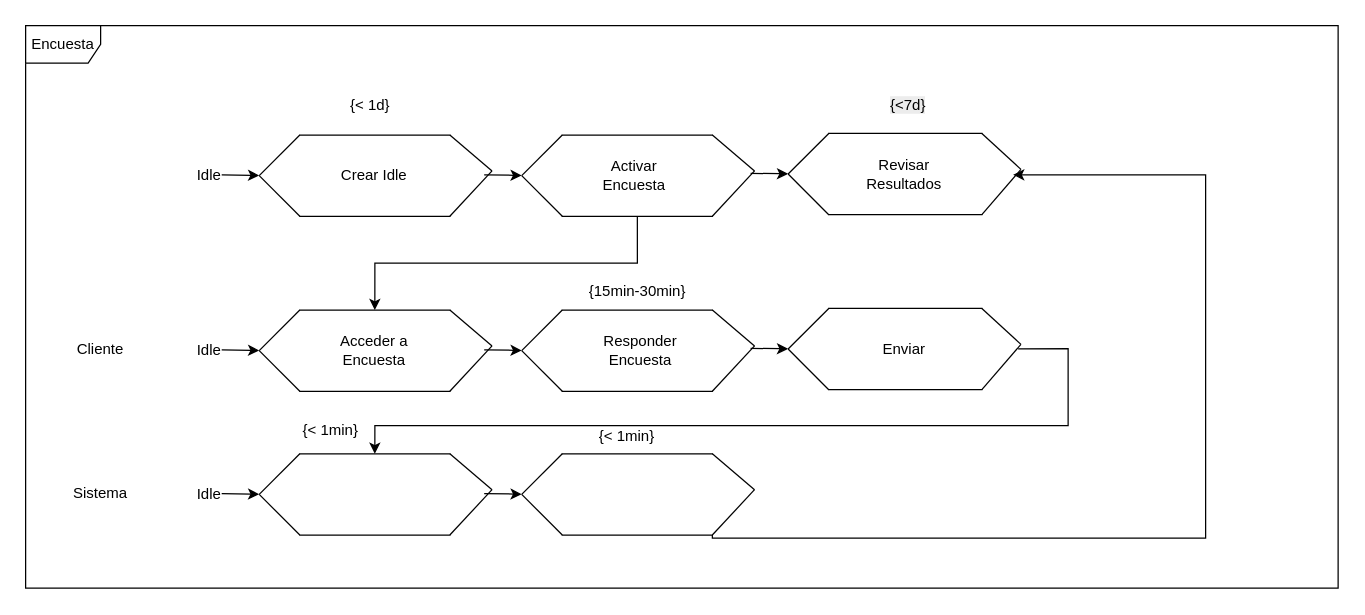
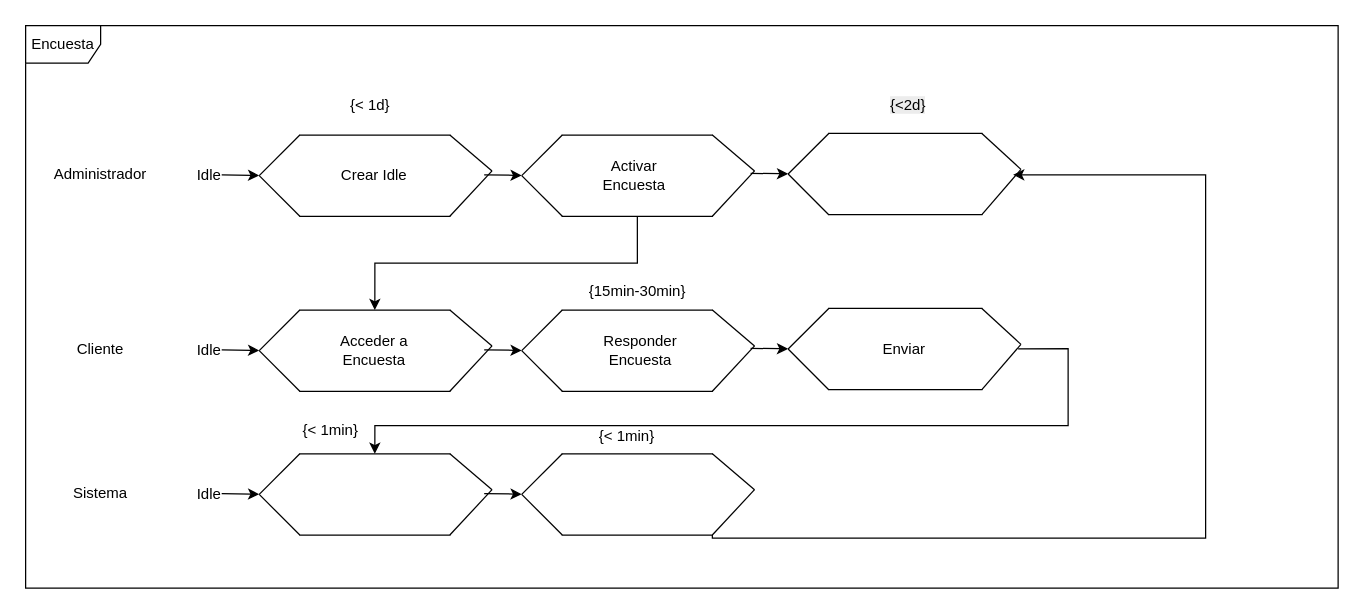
node "{<7d}": label "{<7d}" -> "{<2d}"
node "Administrador": added
node "Revisar Resultados": removed
